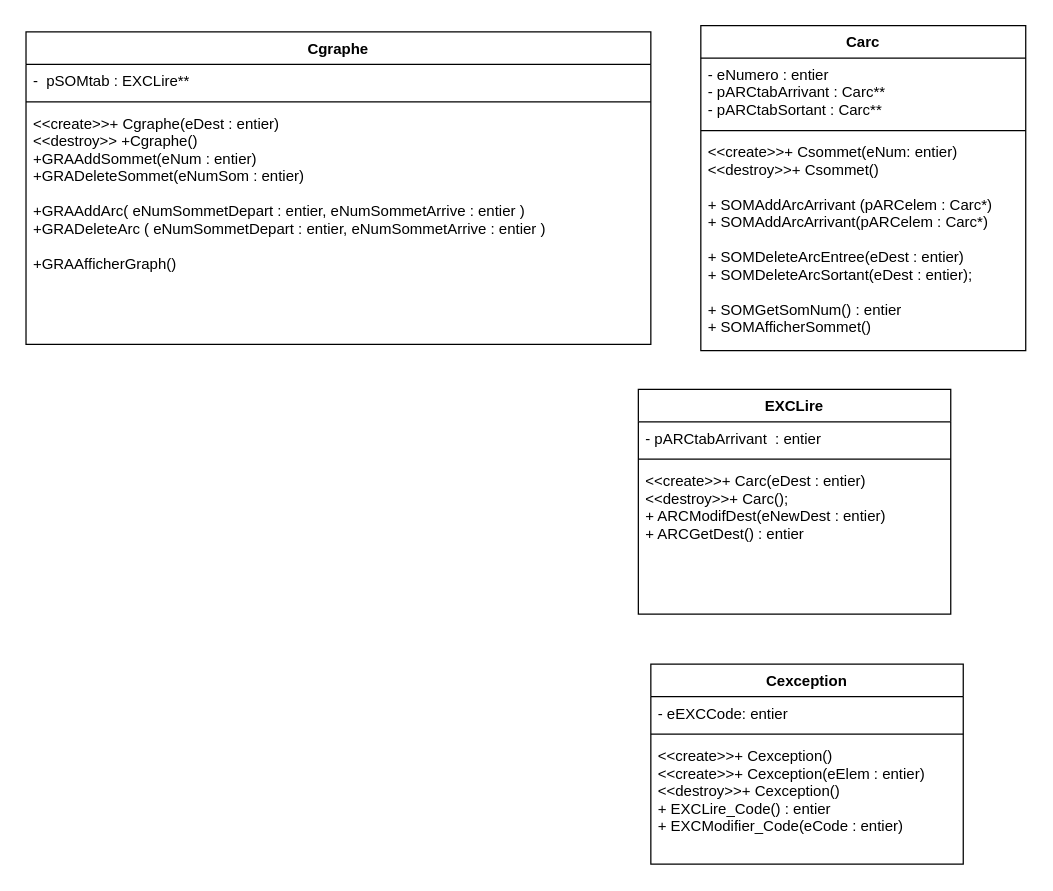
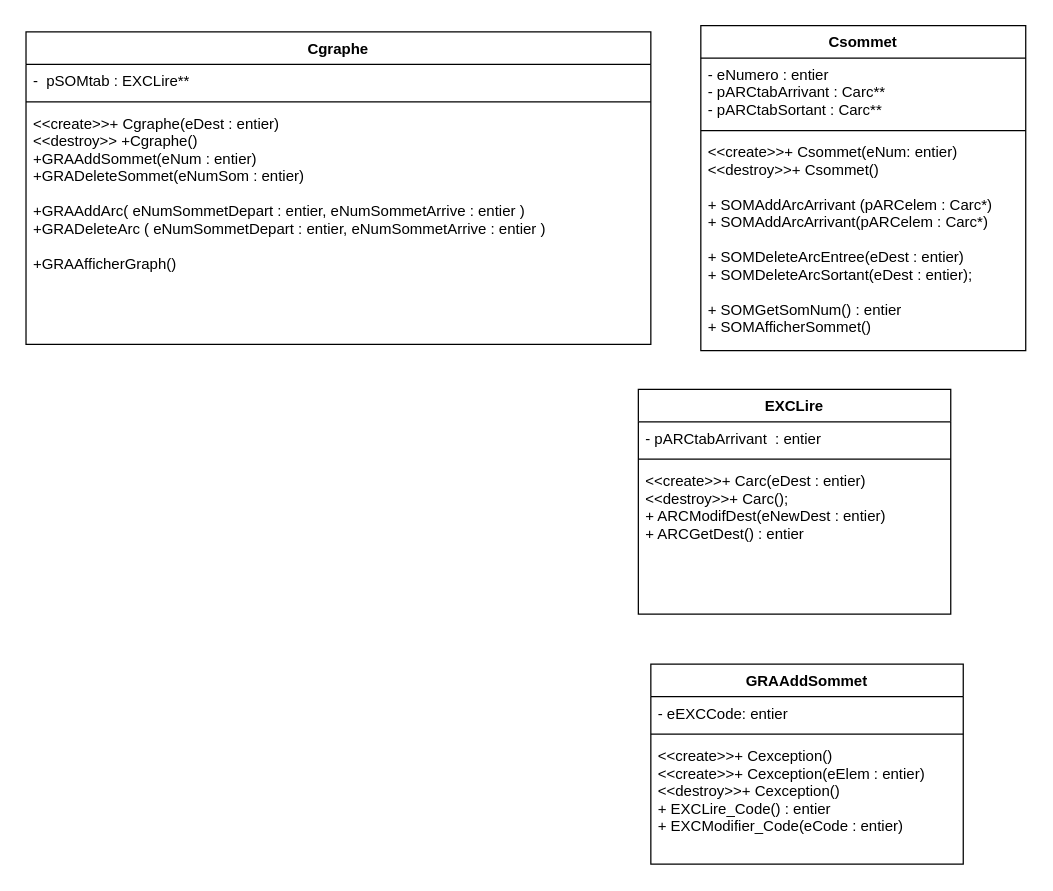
node "Carc": label "Carc" -> "Csommet"
node "Cexception": label "Cexception" -> "GRAAddSommet"
